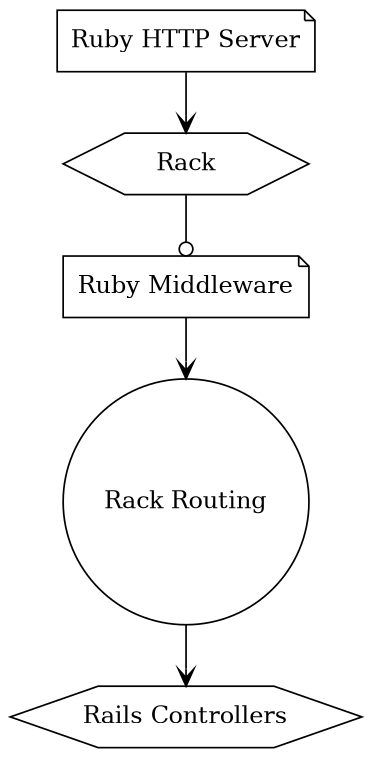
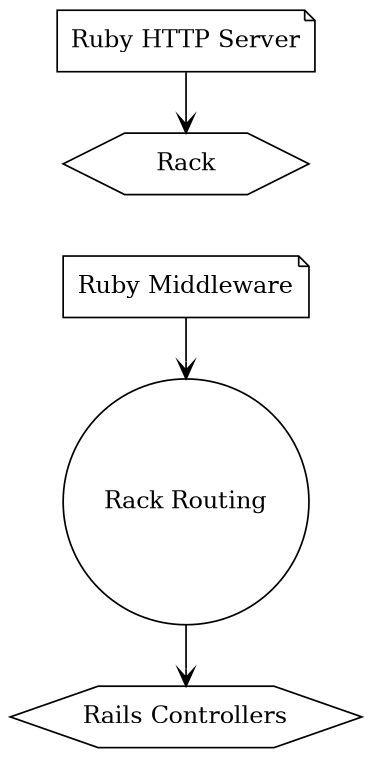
edge "Rack" -> "Ruby Middleware": removed
